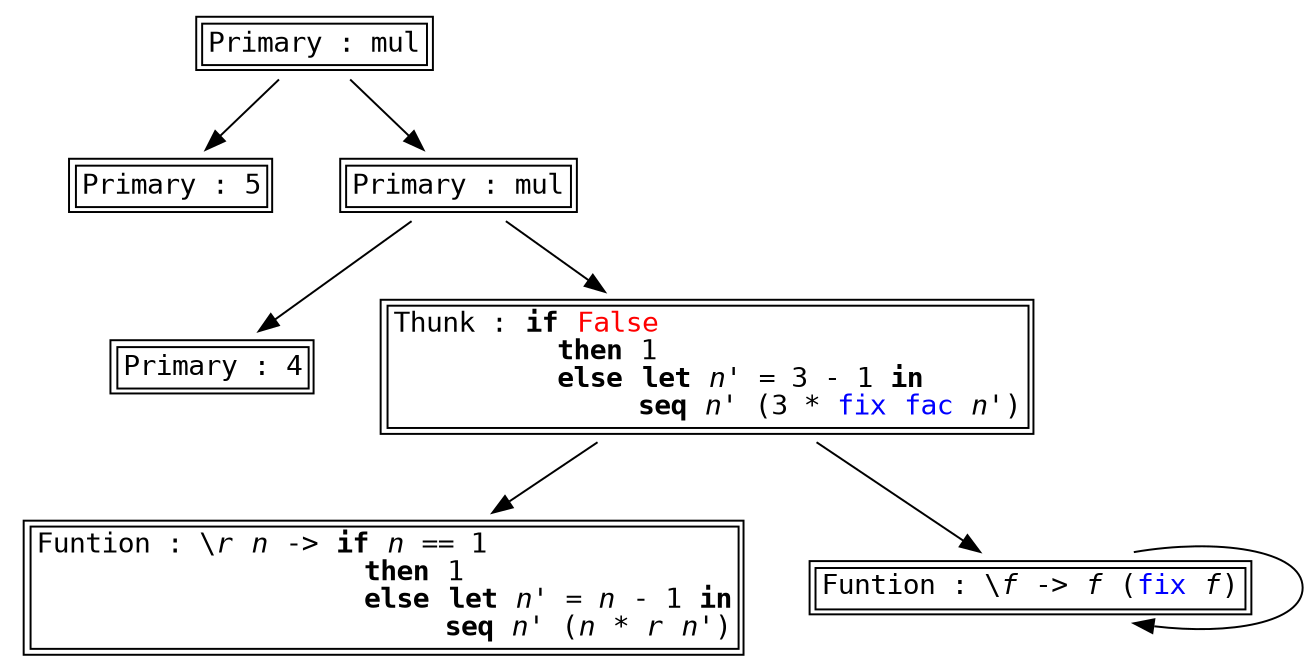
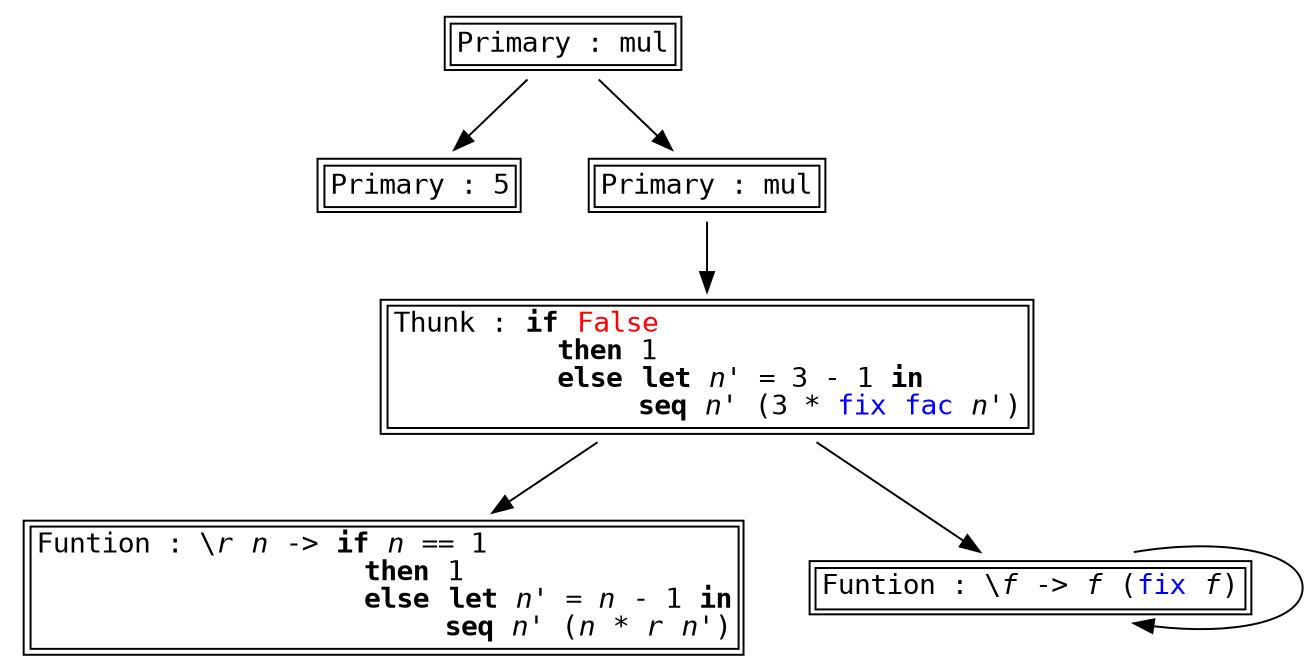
node "Primary : 4": removed
